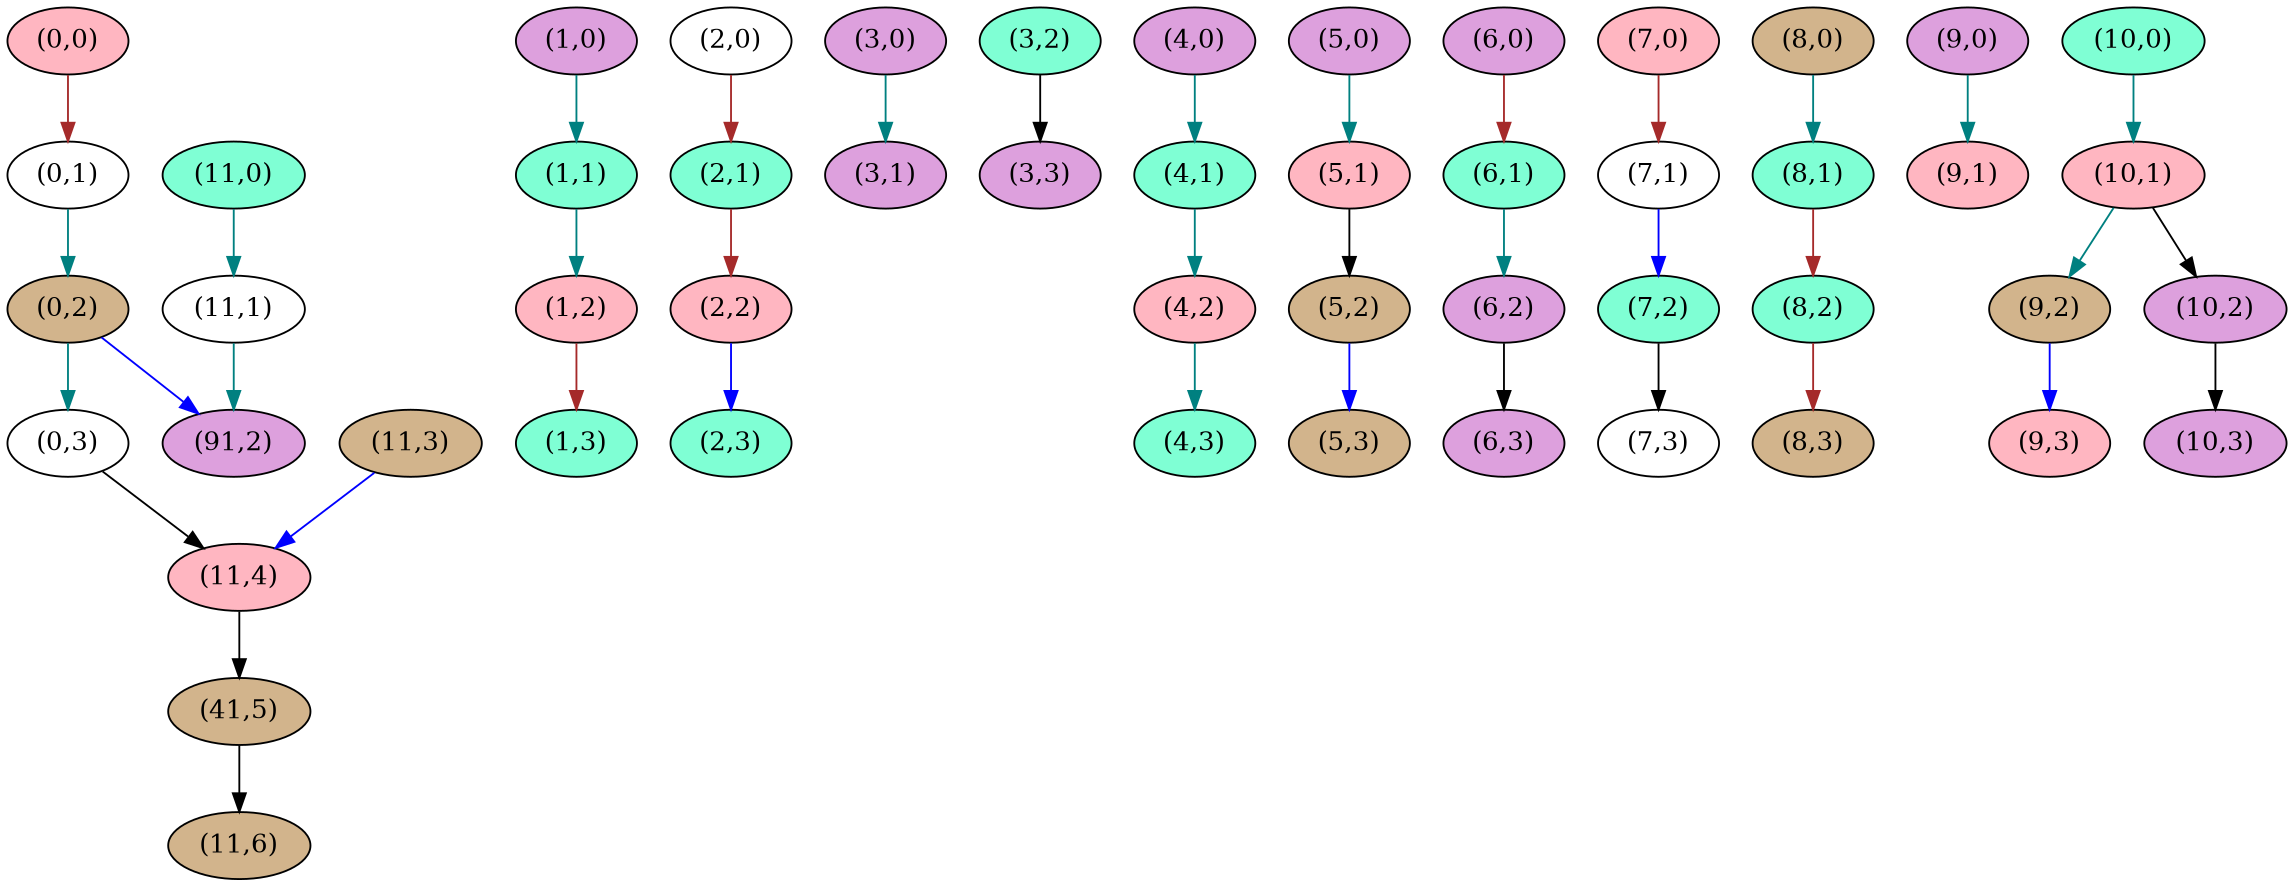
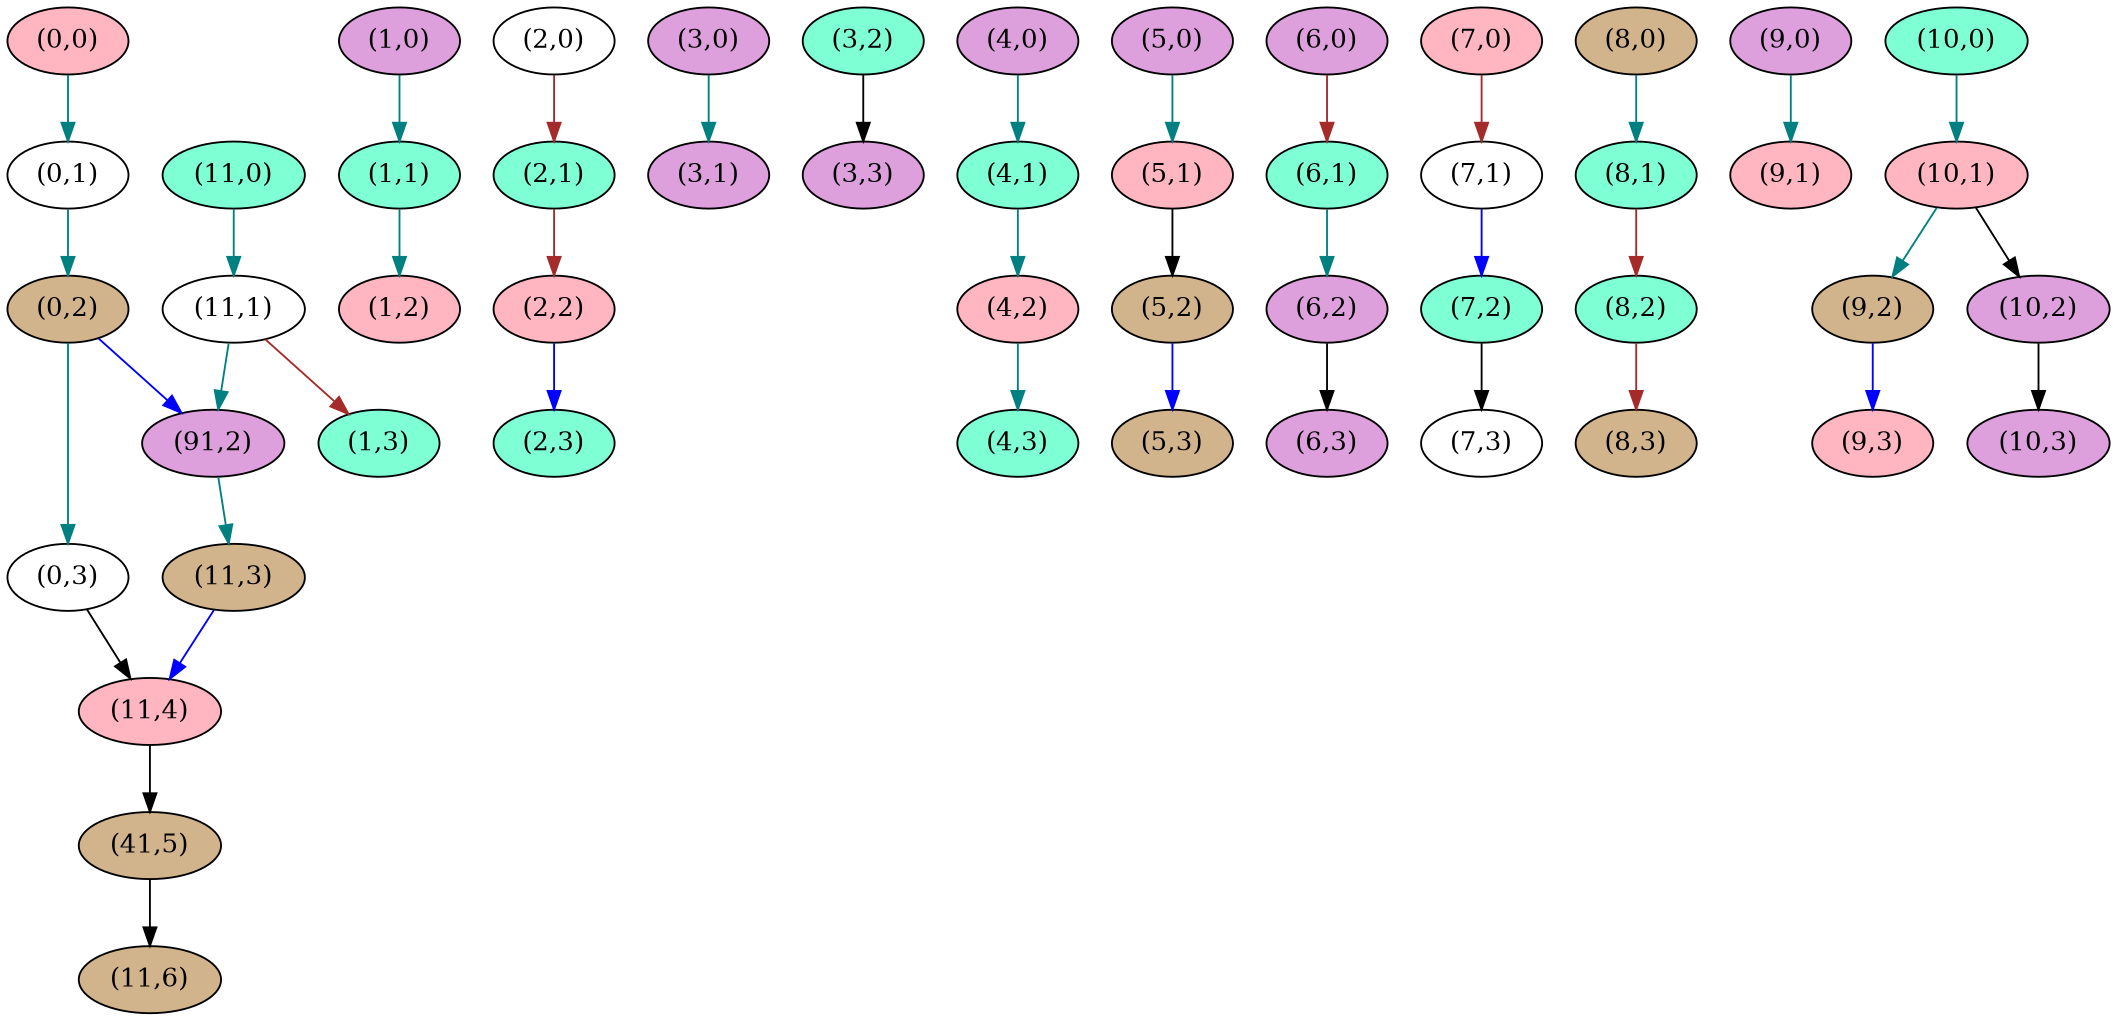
edge "(0,0)" -> "(0,1)": color brown -> teal
edge "(1,2)" -> "(1,3)": now "(11,1)" -> "(1,3)"
edge "(91,2)" -> "(11,3)": added
